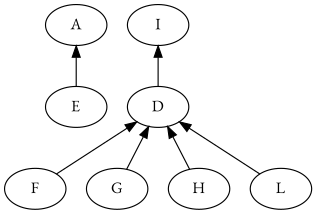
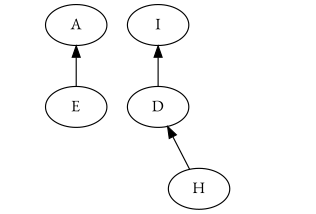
node "F": removed
node "G": removed
node "L": removed
